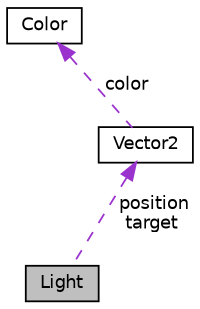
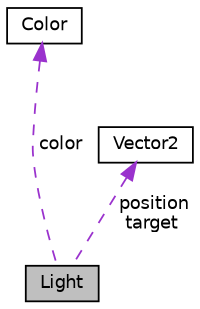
edge "Vector2" -> "Color": now "Light" -> "Color"
